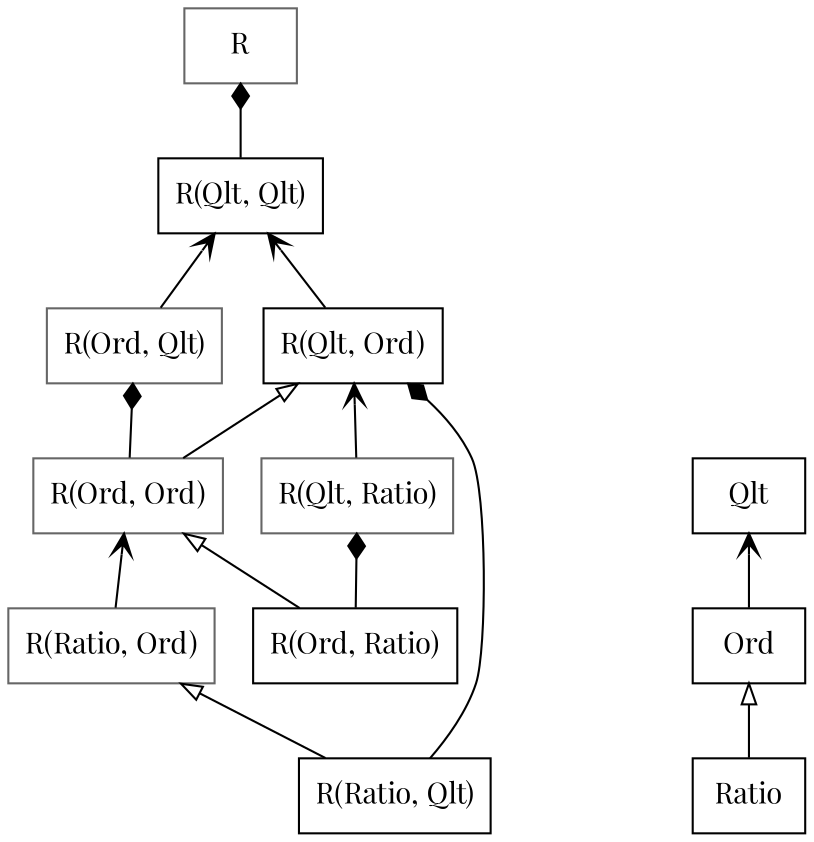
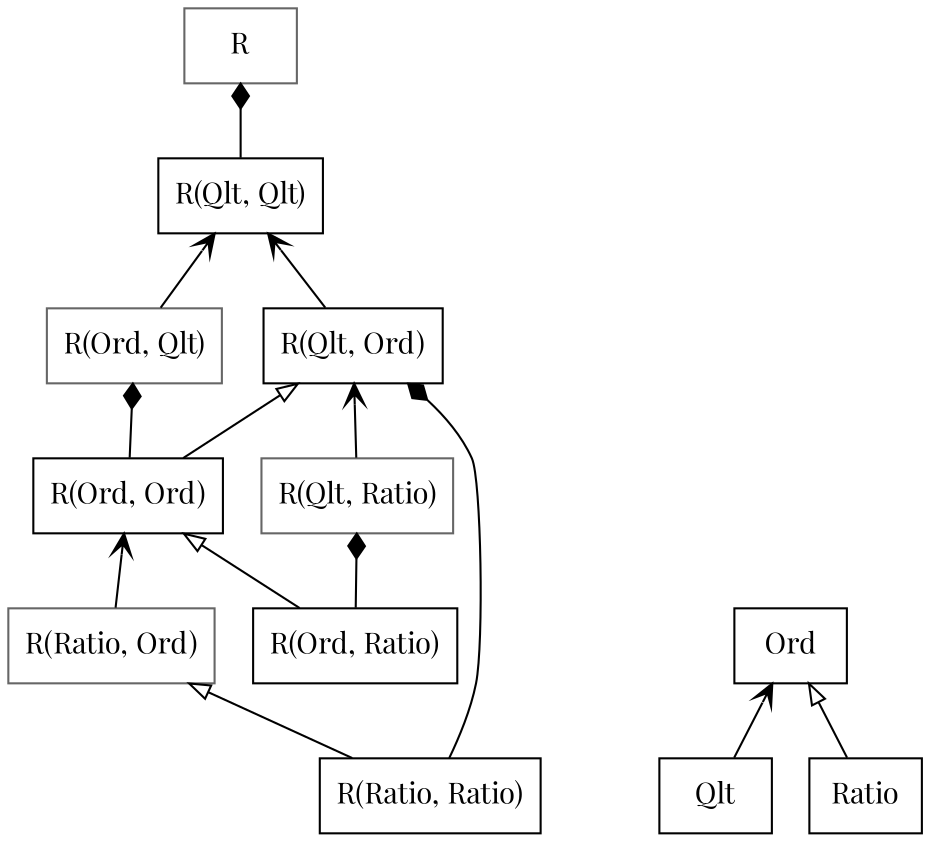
node "R(Ord, Ord)": color gray40 -> black
edge "Ord" -> "Qlt": reversed
node "R(Ratio, Qlt)": label "R(Ratio, Qlt)" -> "R(Ratio, Ratio)"
